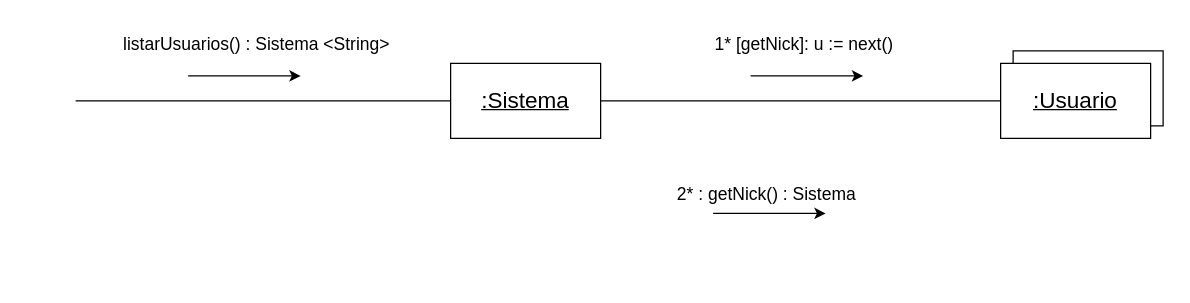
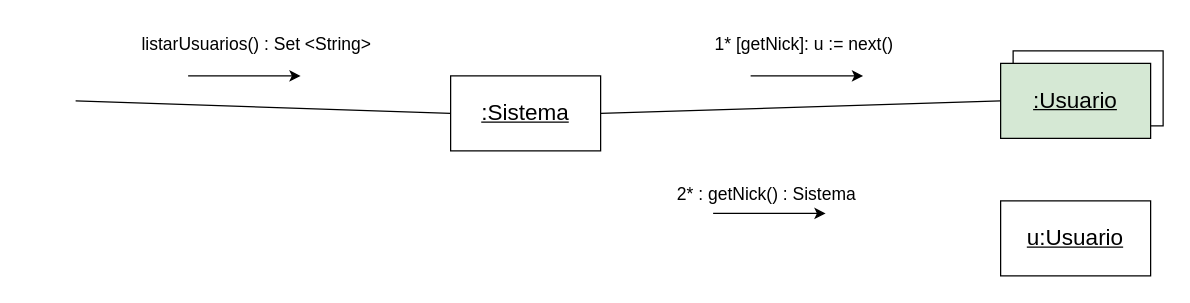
node "listarUsuarios() : Sistema <String>": label "listarUsuarios() : Sistema <String>" -> "listarUsuarios() : Set <String>"
node ":Sistema": moved (526, 101) -> (526, 113)
node ":Usuario": fillcolor #ffffff -> #d5e8d4
node "u:Usuario": added
